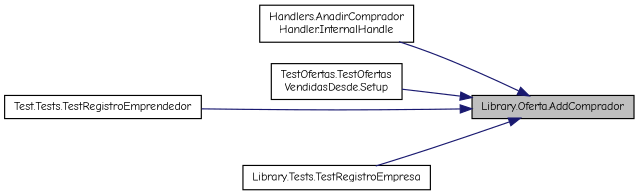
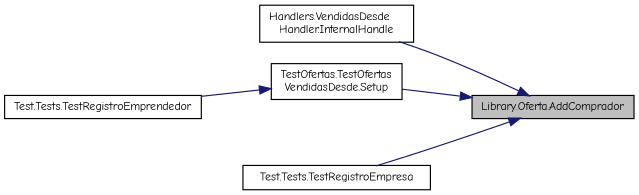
node "Handlers.AnadirComprador Handler.InternalHandle": label "Handlers.AnadirComprador Handler.InternalHandle" -> "Handlers.VendidasDesde Handler.InternalHandle"
edge "Test.Tests.TestRegistroEmprendedor" -> "Library.Oferta.AddComprador": now "Test.Tests.TestRegistroEmprendedor" -> "TestOfertas.TestOfertas VendidasDesde.Setup"
node "Library.Tests.TestRegistroEmpresa": label "Library.Tests.TestRegistroEmpresa" -> "Test.Tests.TestRegistroEmpresa"
